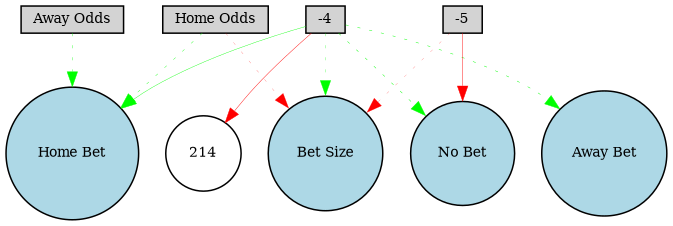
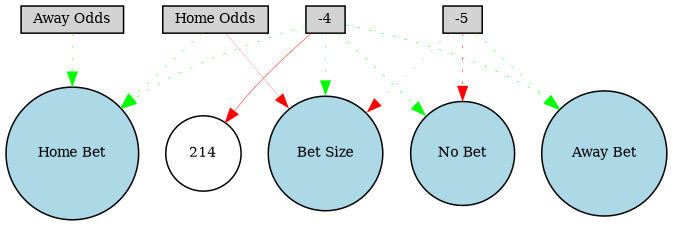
edge "-4" -> "Home Bet": style solid -> dotted
edge "Home Odds" -> "Bet Size": style dotted -> solid
edge "-5" -> "Away Bet": added
edge "-5" -> "No Bet": style solid -> dotted
